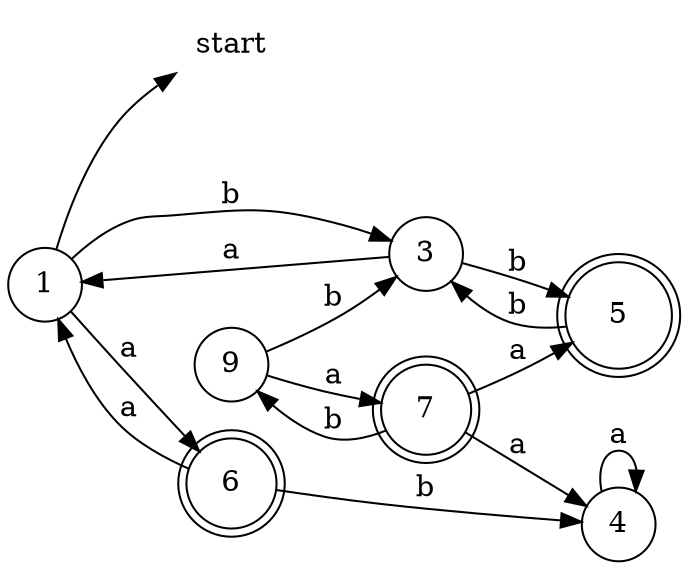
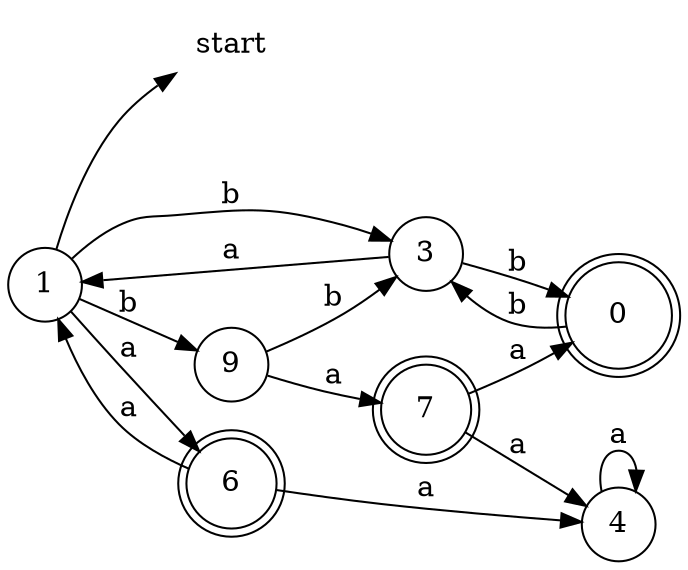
node "5": label "5" -> "0"
edge "7" -> "9": now "1" -> "9"
edge "6" -> "4": label "b" -> "a"
